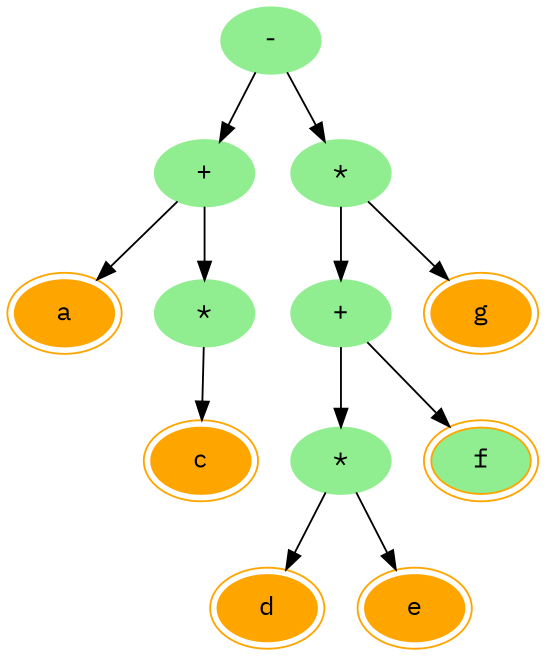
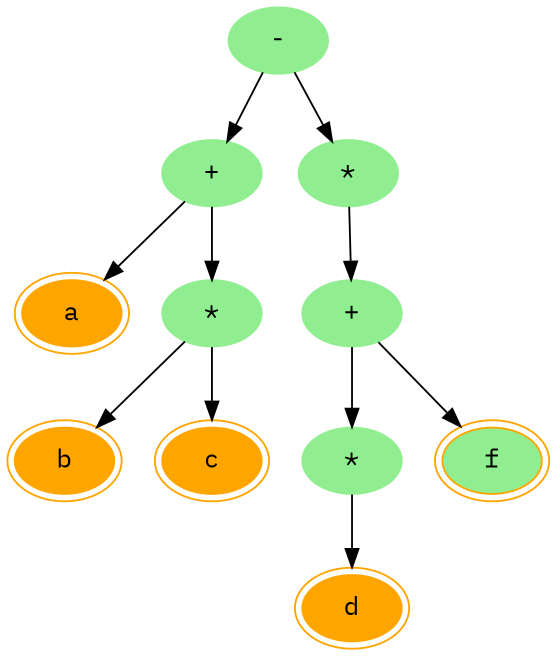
node "g": removed
node "b": added
node "e": removed
